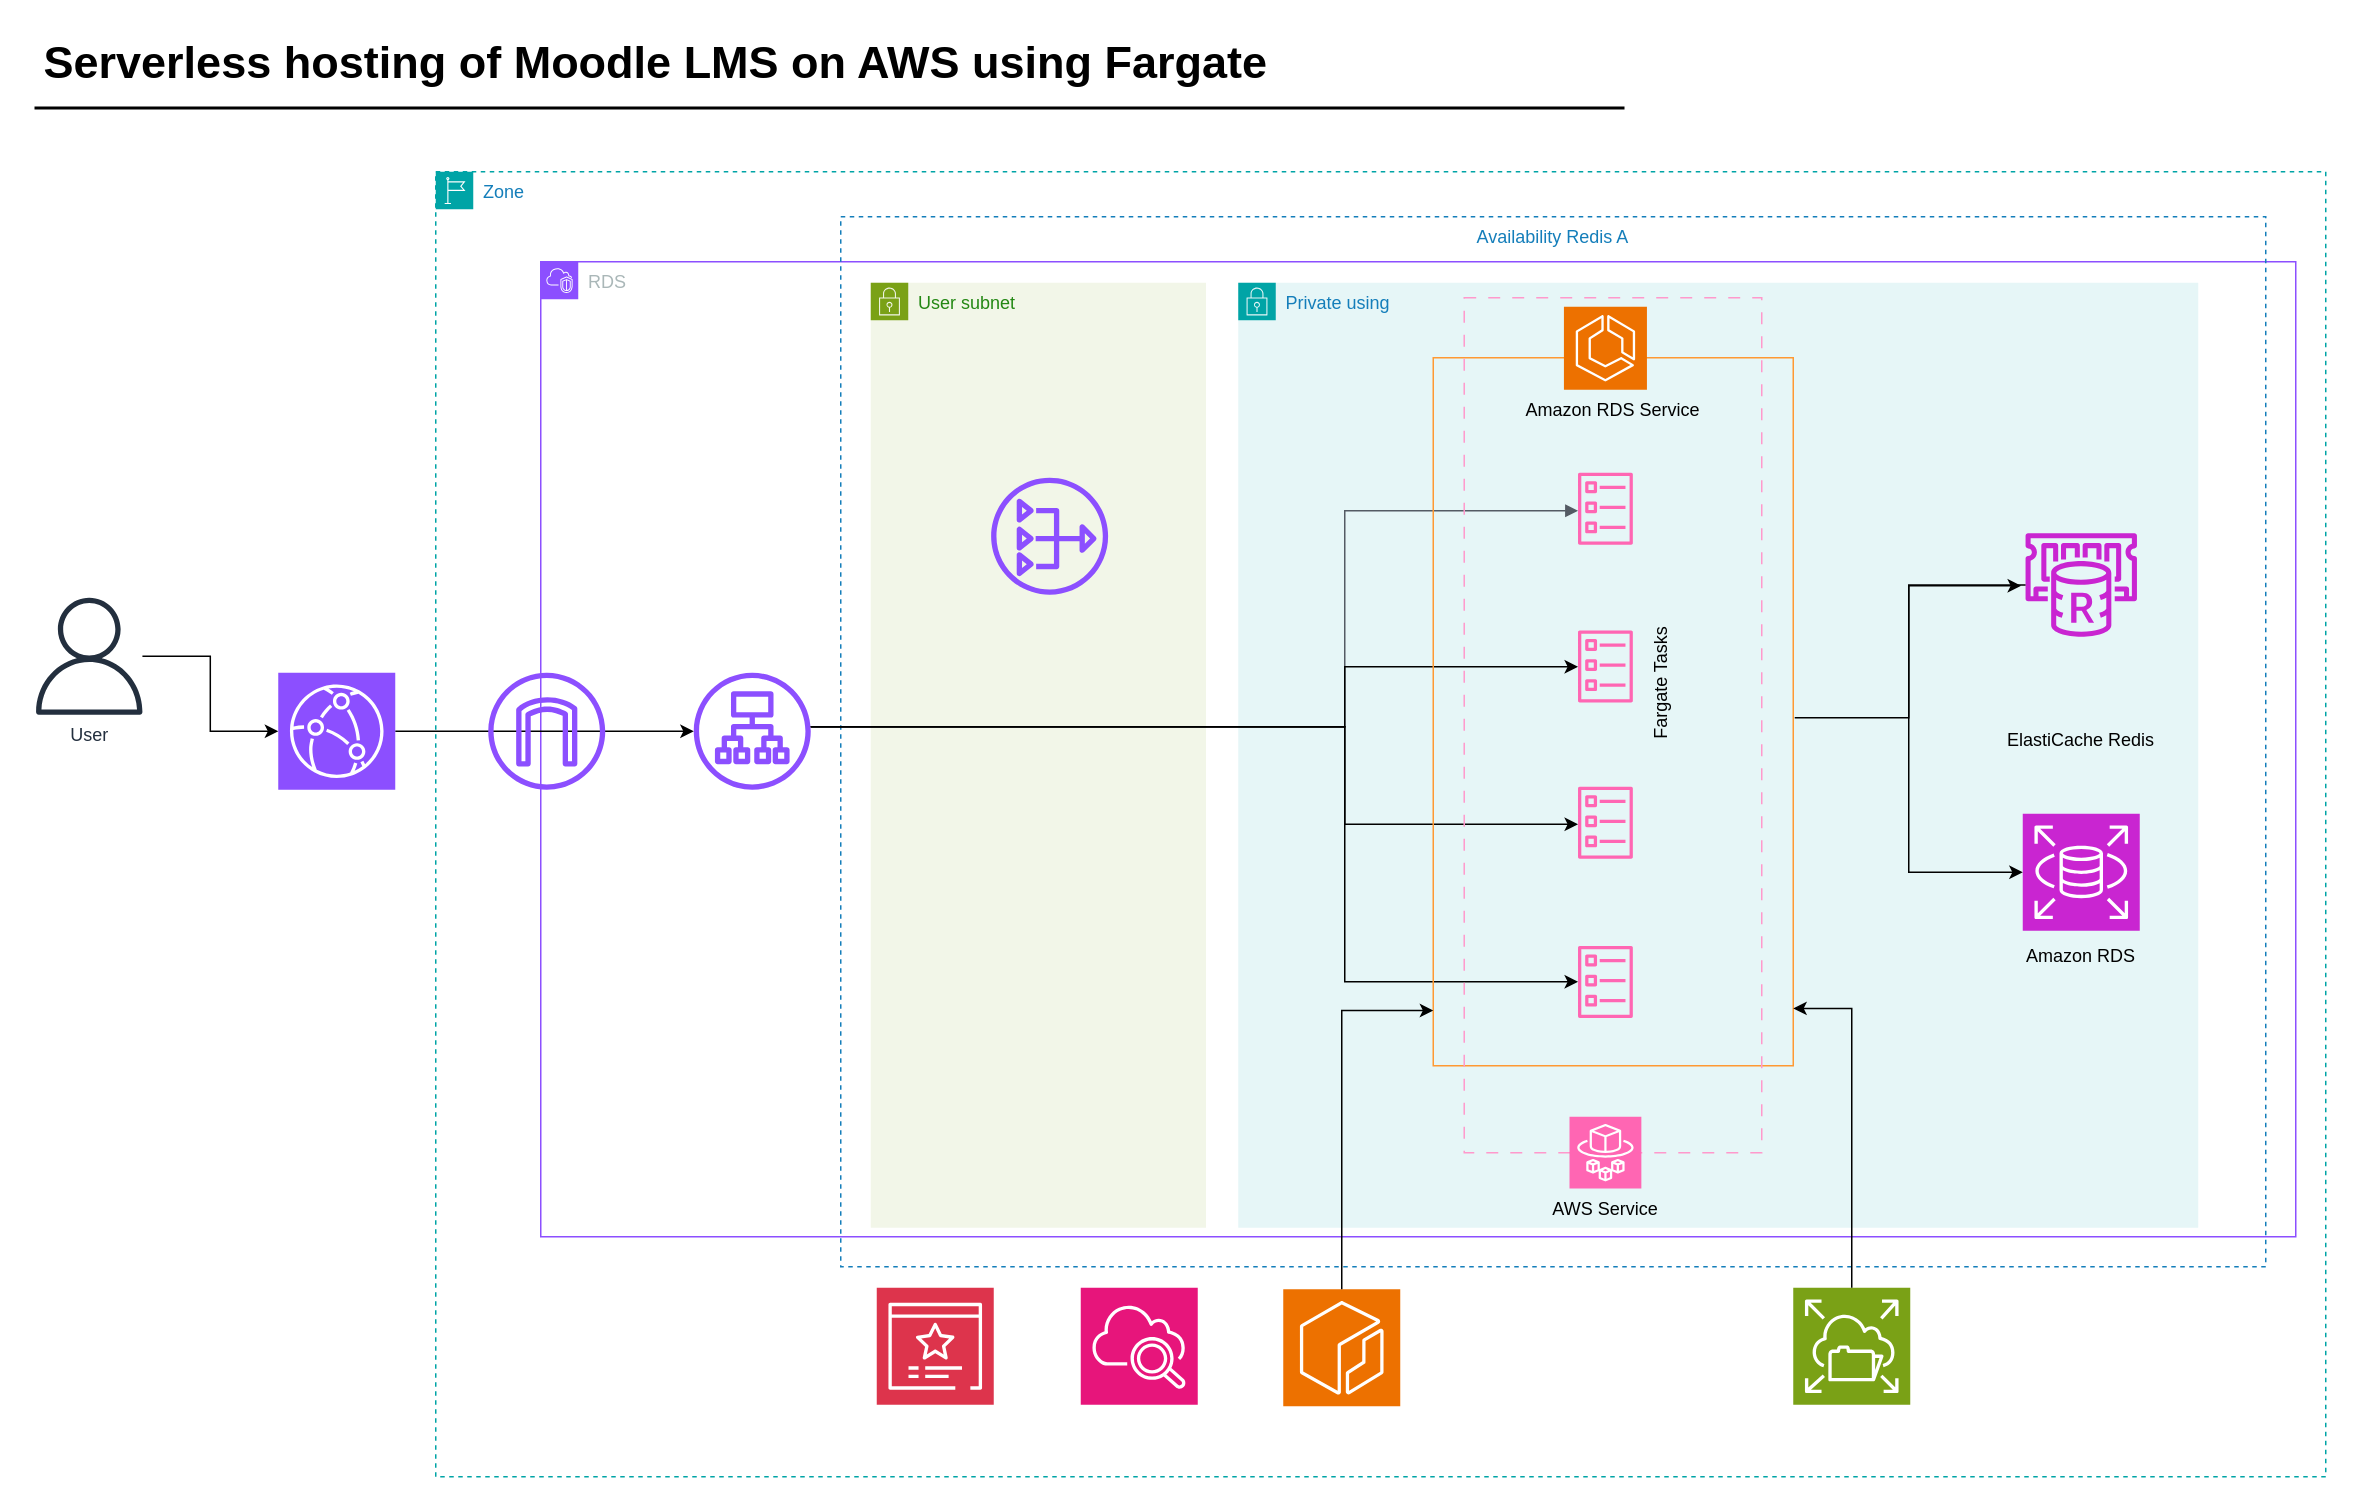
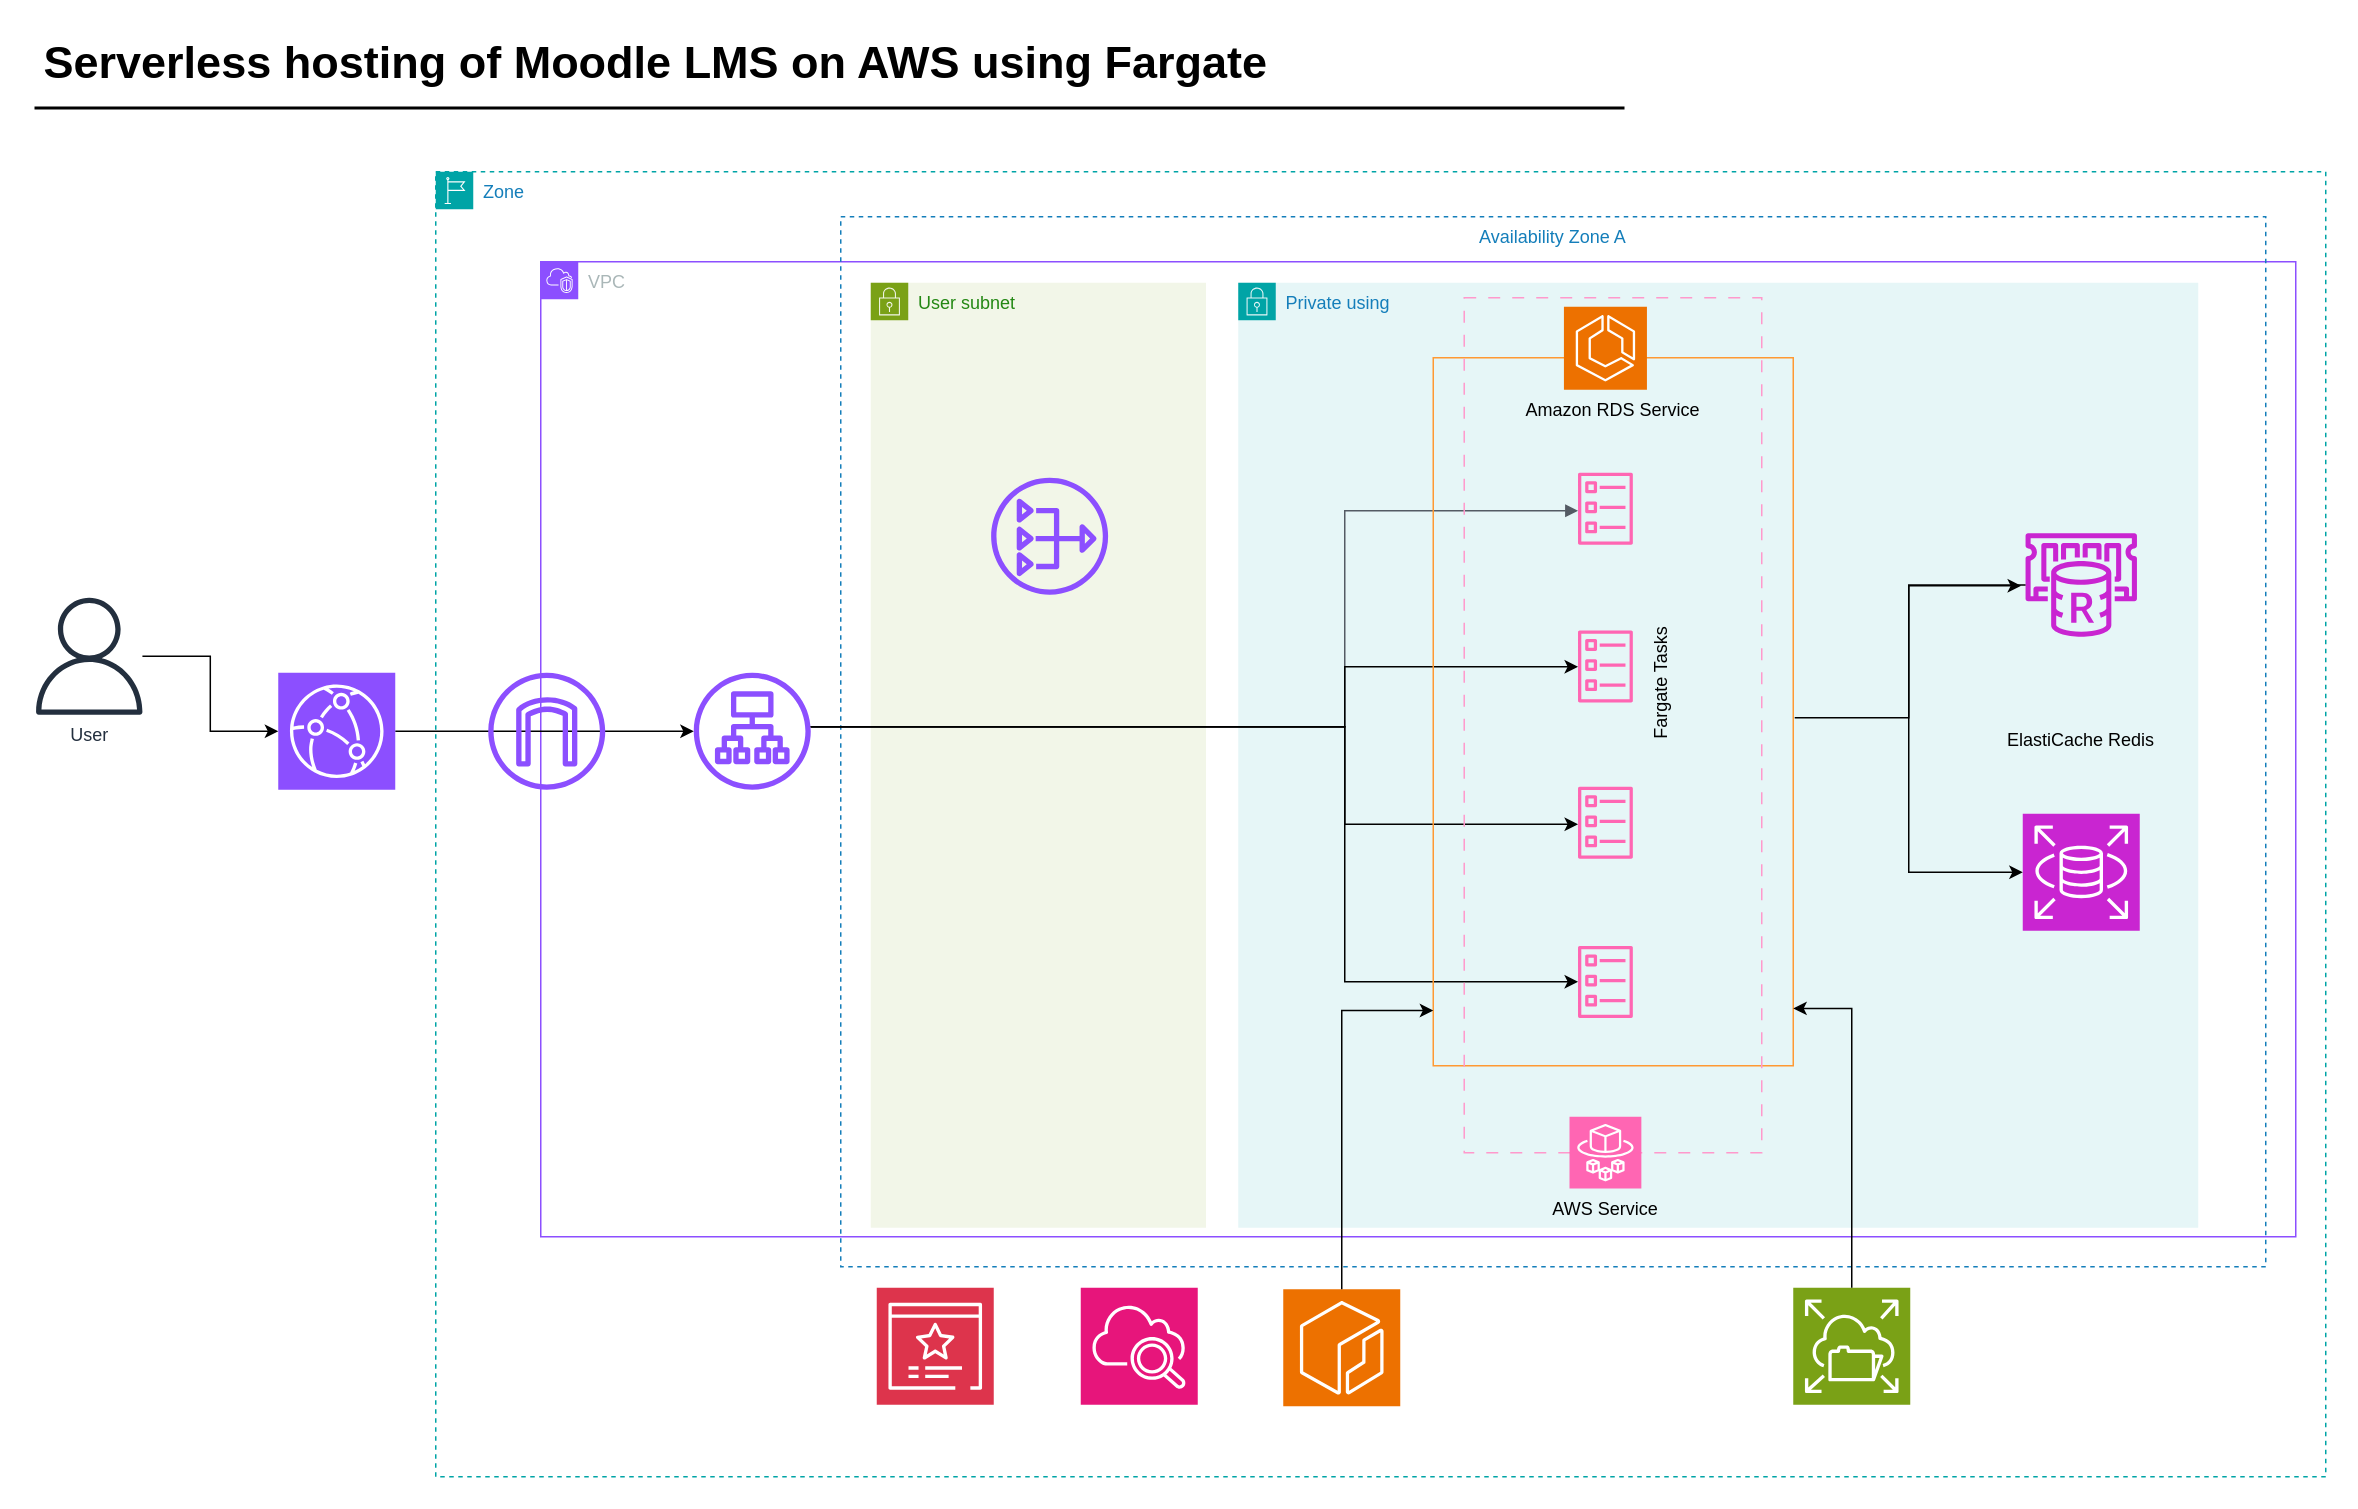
node "Availability Redis A": label "Availability Redis A" -> "Availability Zone A"
node "RDS": label "RDS" -> "VPC"
node "Amazon RDS": removed
